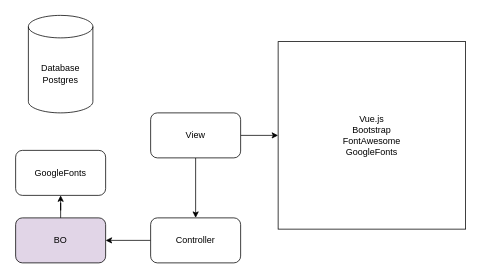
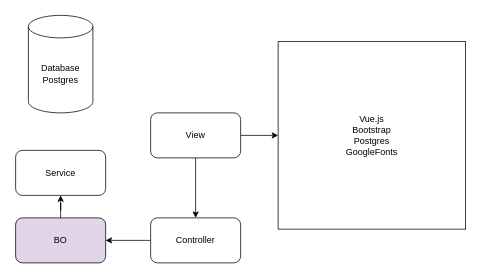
node "Vue.js Bootstrap FontAwesome GoogleFonts": label "Vue.js Bootstrap FontAwesome GoogleFonts" -> "Vue.js Bootstrap Postgres GoogleFonts"
node "GoogleFonts": label "GoogleFonts" -> "Service"
